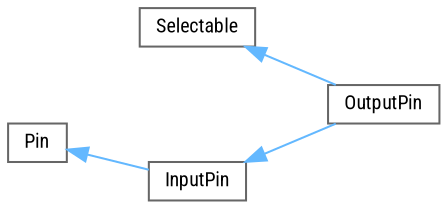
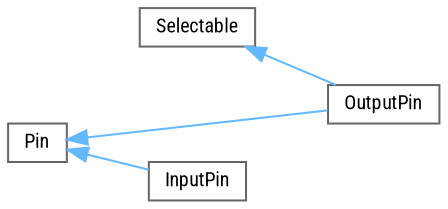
edge "OutputPin" -> "InputPin": now "OutputPin" -> "Pin"
